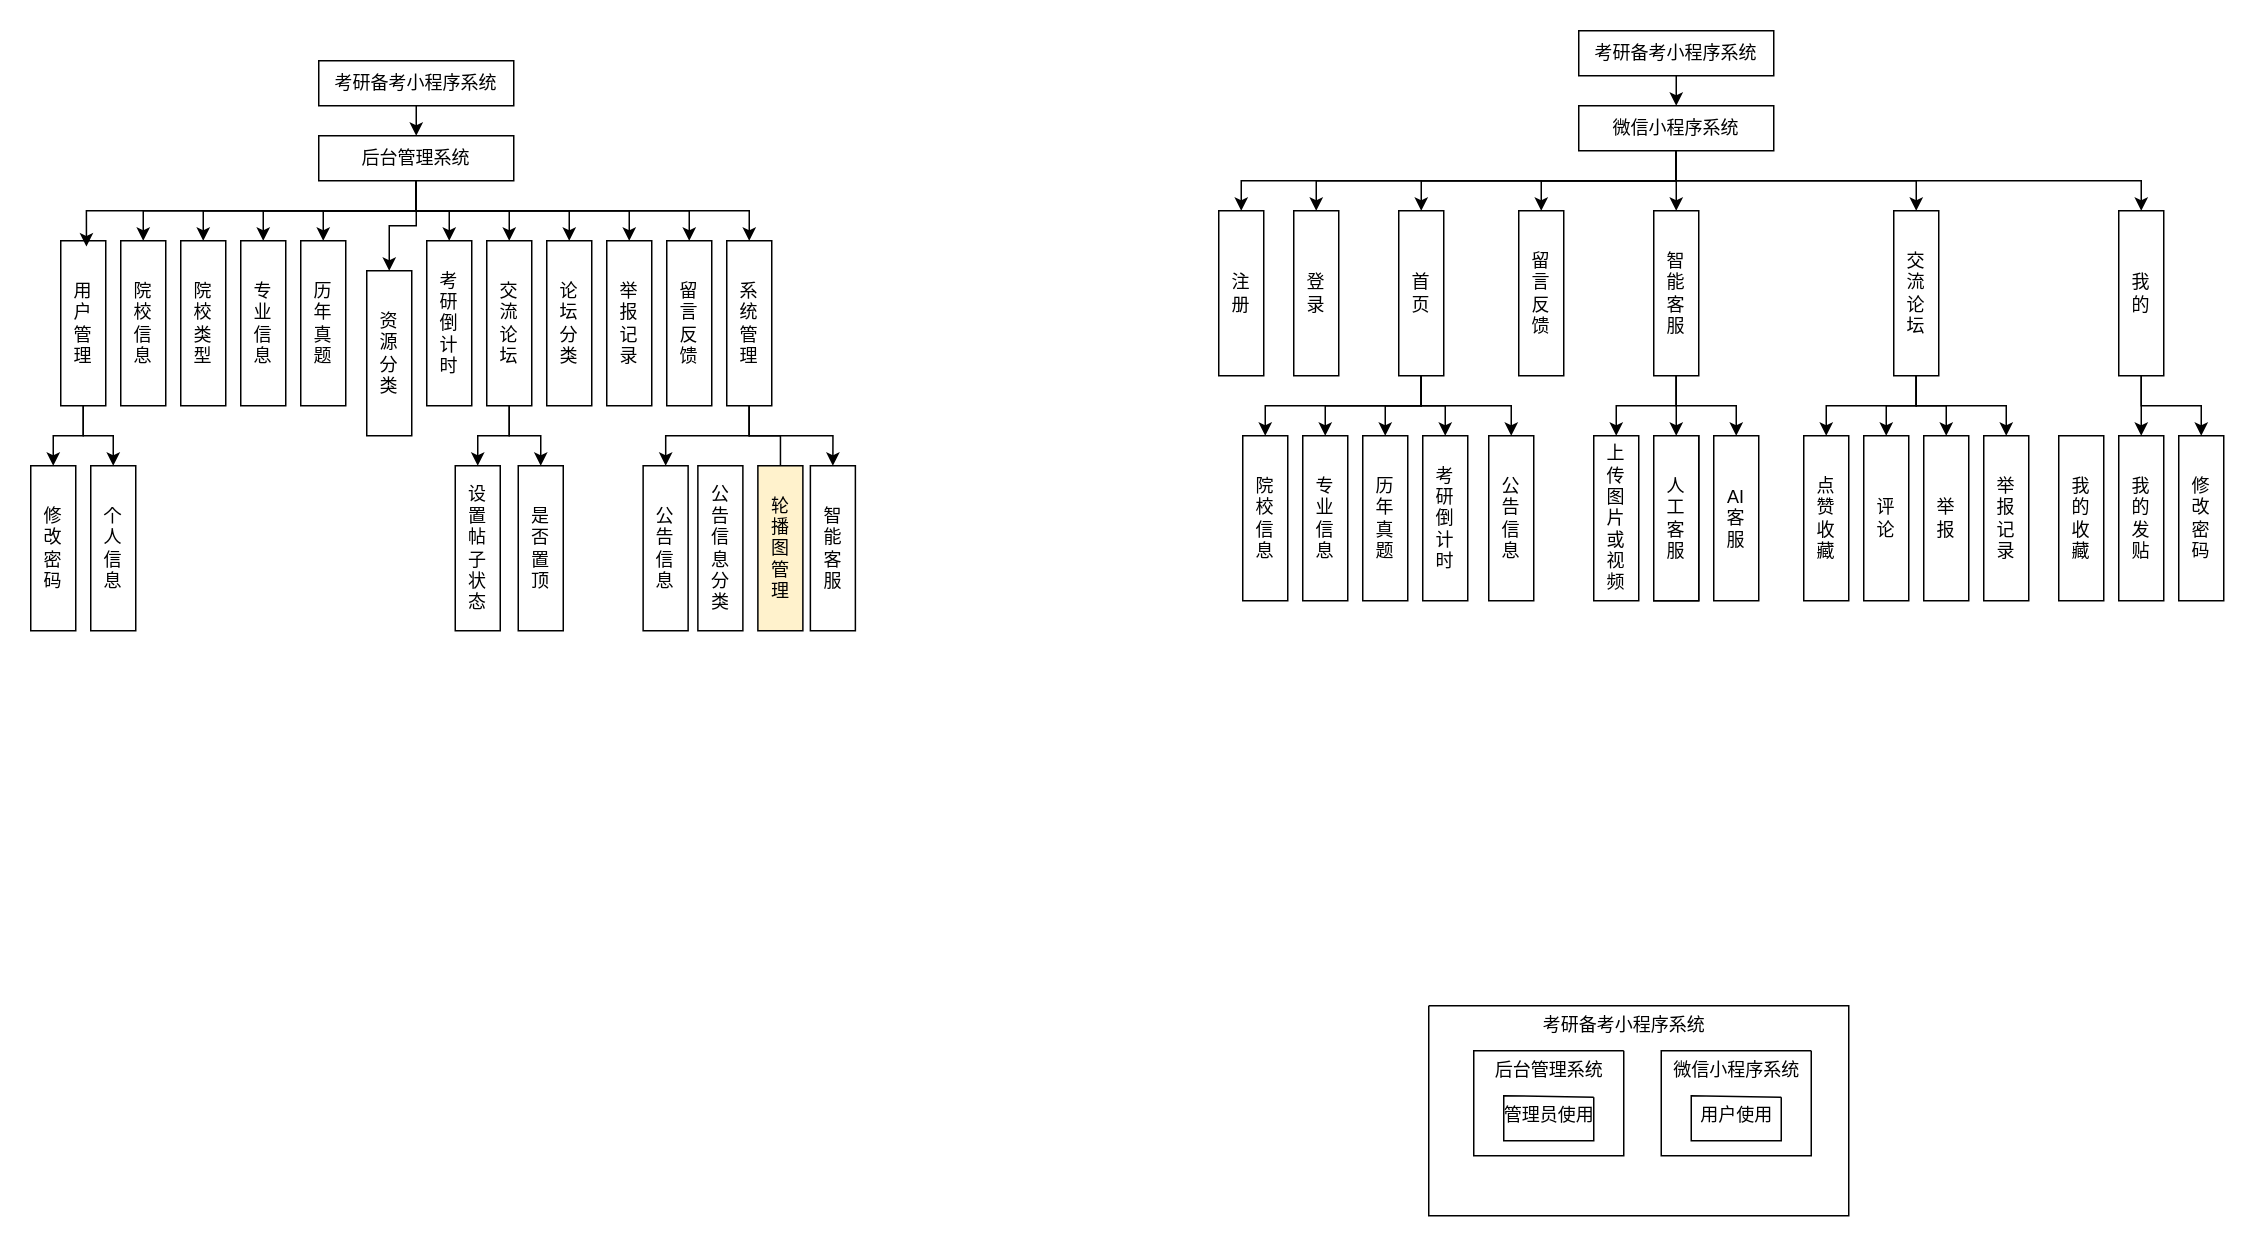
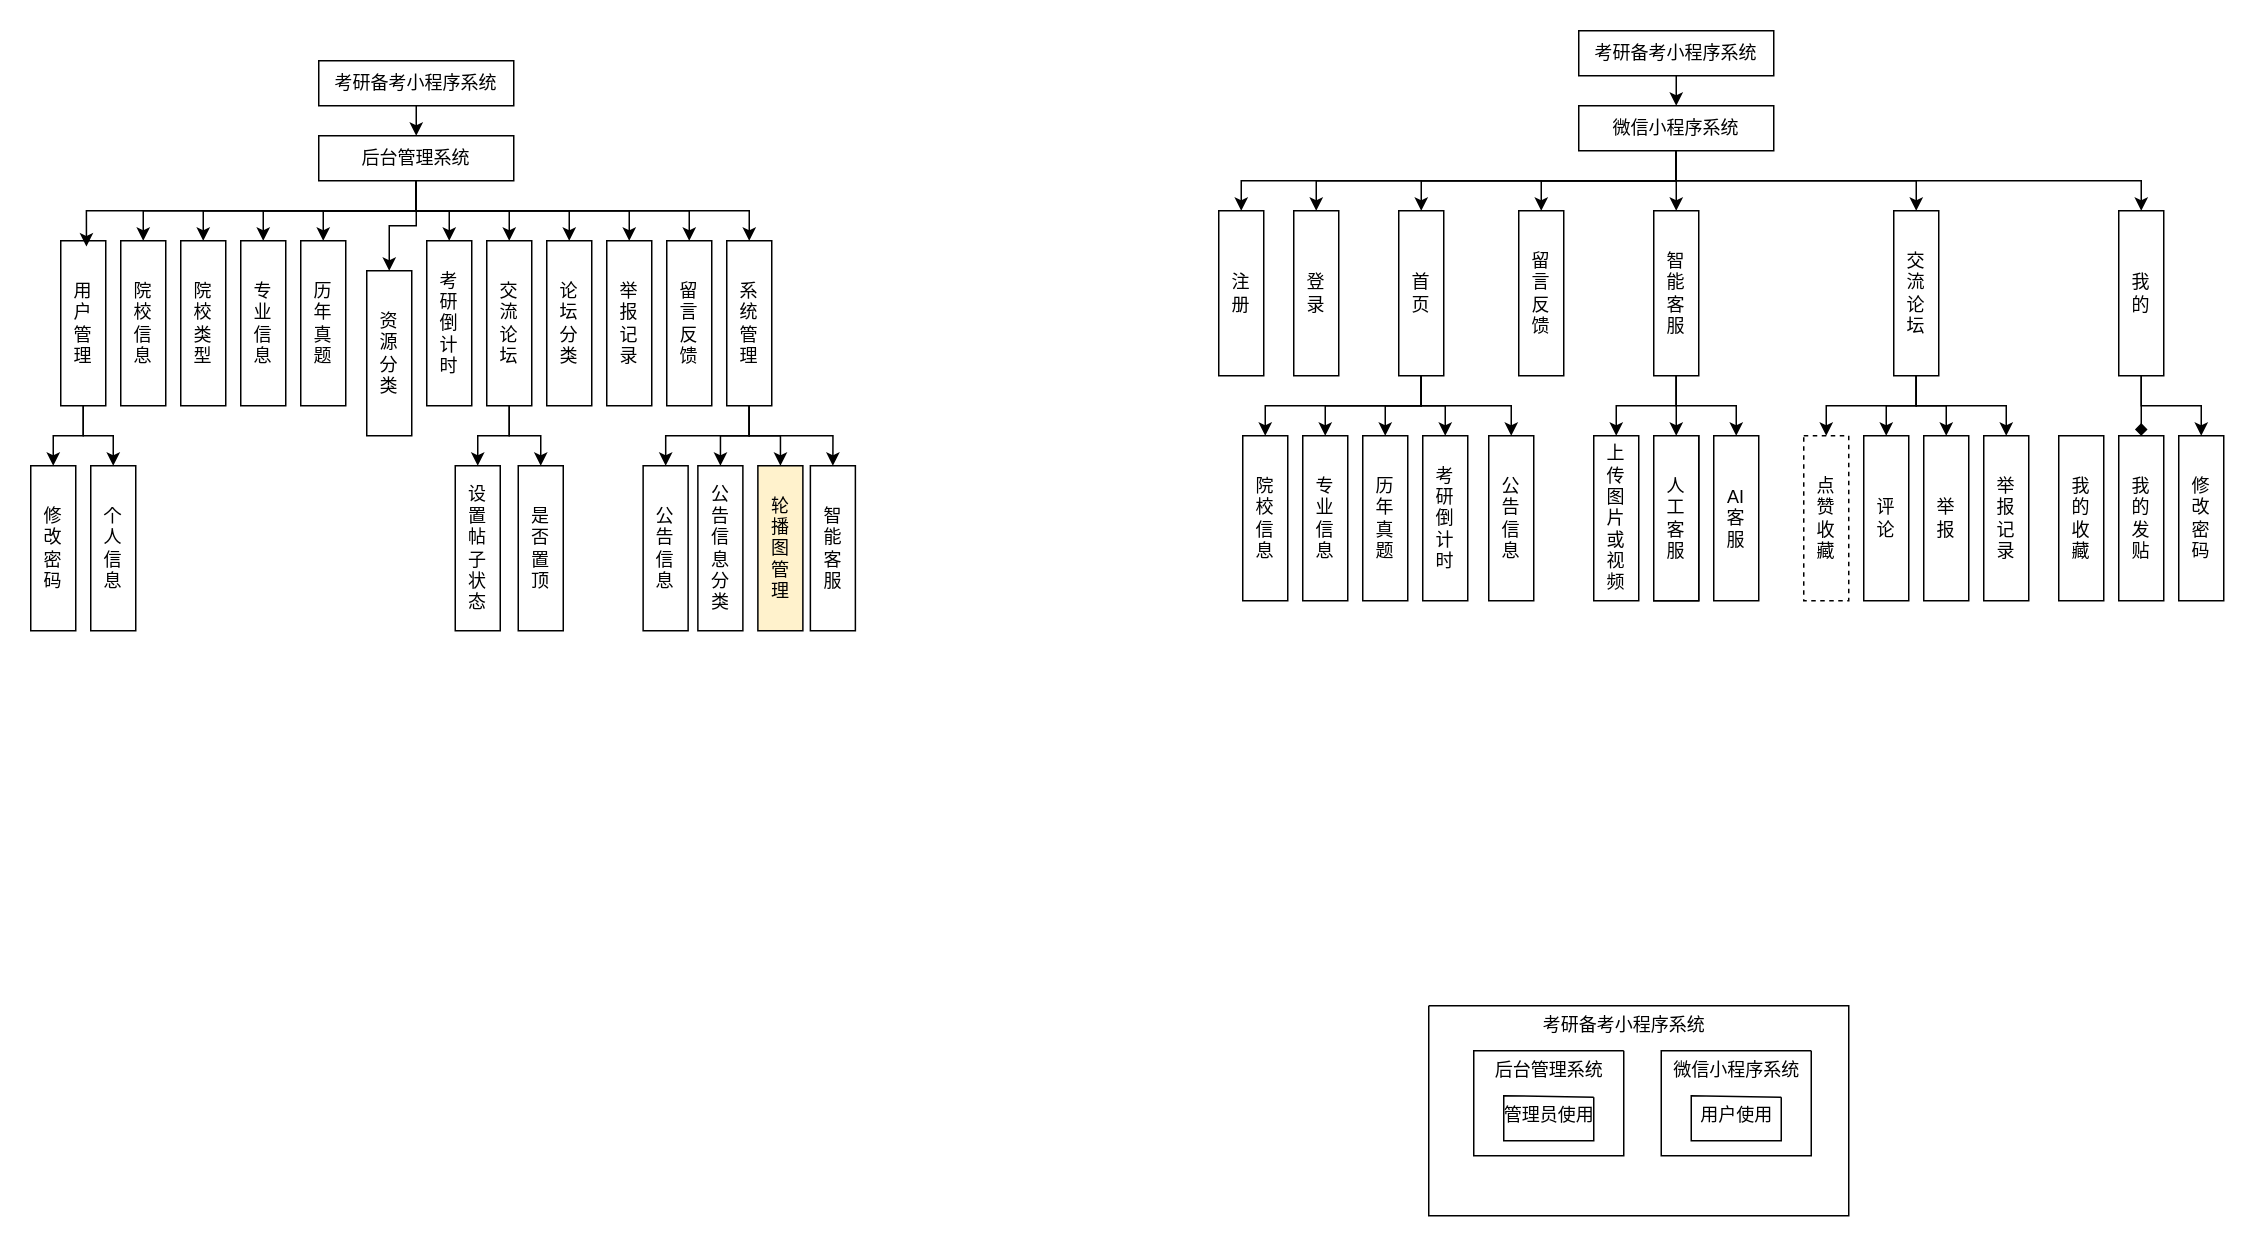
edge "我 的" -> "我 的 发 贴": arrowhead classic -> diamond
edge "系 统 管 理" -> "公 告 信 息 分 类": added
edge "系 统 管 理" -- "轮 播 图 管 理": arrowhead none -> classic
node "点 赞 收 藏": style solid -> dashed
